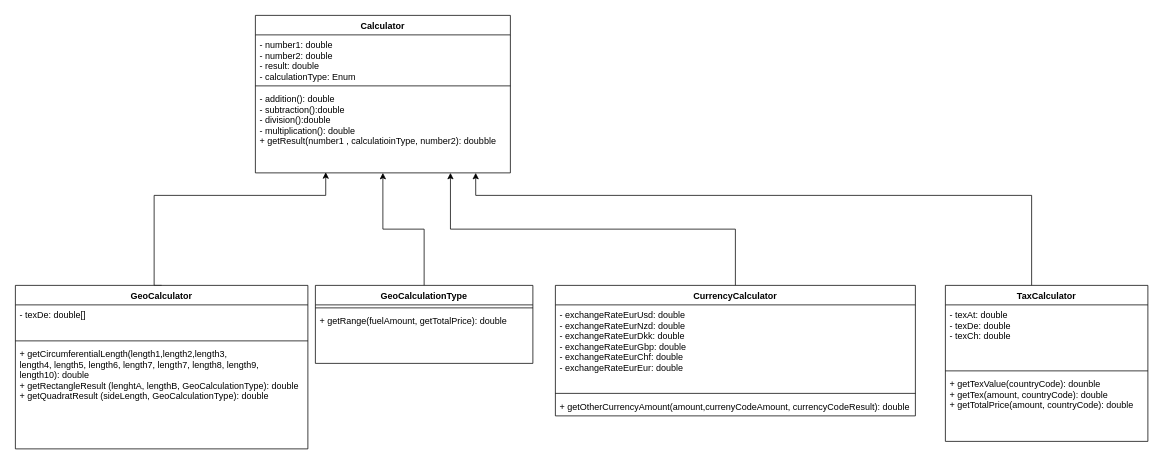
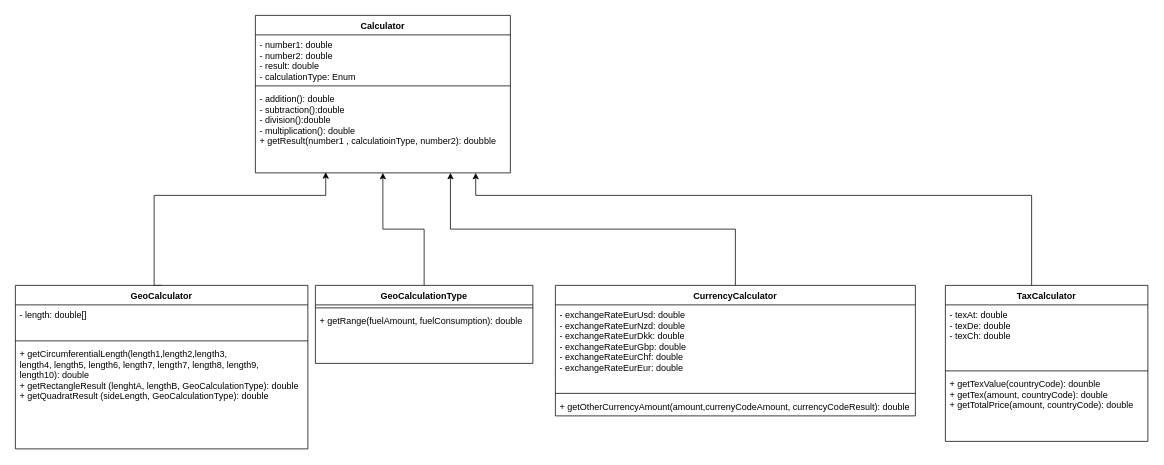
node "- texDe: double[]": label "- texDe: double[]" -> "- length: double[]"
node "+ getRange(fuelAmount, getTotalPrice): double": label "+ getRange(fuelAmount, getTotalPrice): double" -> "+ getRange(fuelAmount, fuelConsumption): double"
